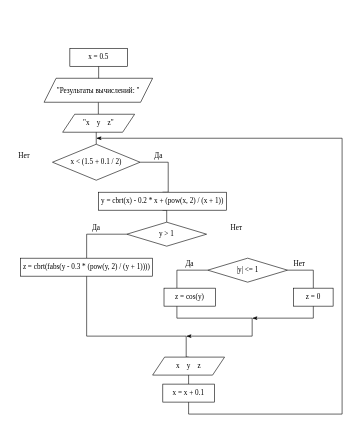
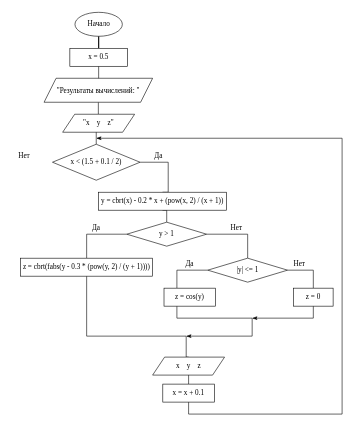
node "Начало": added
edge "Начало" -- "x = 0.5": added
edge "y > 1" -- "|y| <= 1": added
